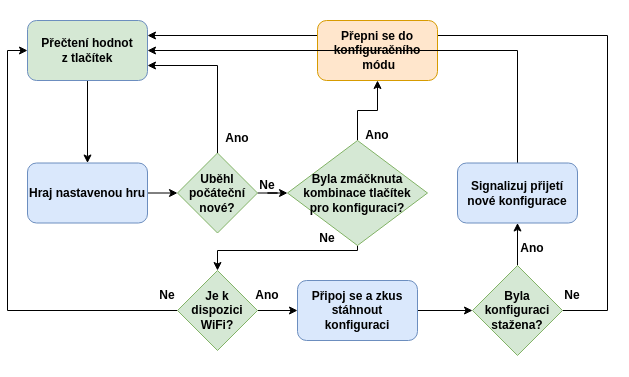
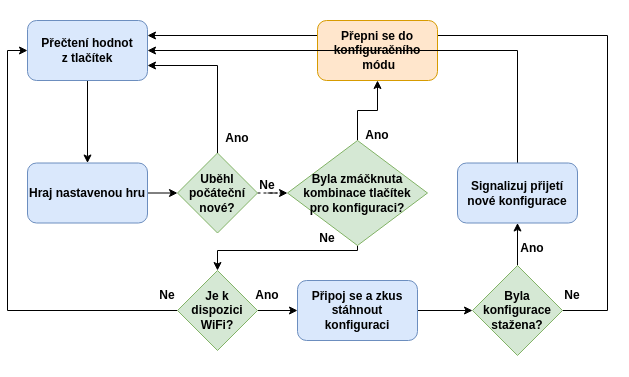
node "Přečtení hodnot z tlačítek": fillcolor #d5e8d4 -> #dae8fc
edge "Uběhl počáteční nové?" -> "Byla zmáčknuta kombinace tlačítek pro konfiguraci?": style solid -> dashed
node "Byla konfiguraci stažena?": label "Byla konfiguraci stažena?" -> "Byla konfigurace stažena?"
